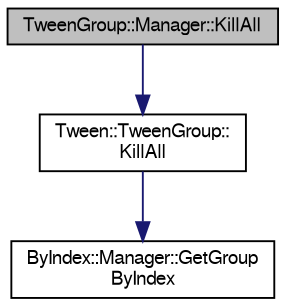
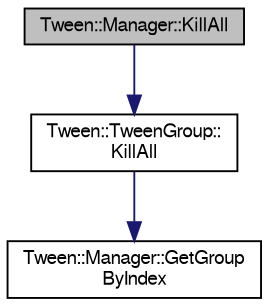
node "TweenGroup::Manager::KillAll": label "TweenGroup::Manager::KillAll" -> "Tween::Manager::KillAll"
node "ByIndex::Manager::GetGroup ByIndex": label "ByIndex::Manager::GetGroup ByIndex" -> "Tween::Manager::GetGroup ByIndex"
